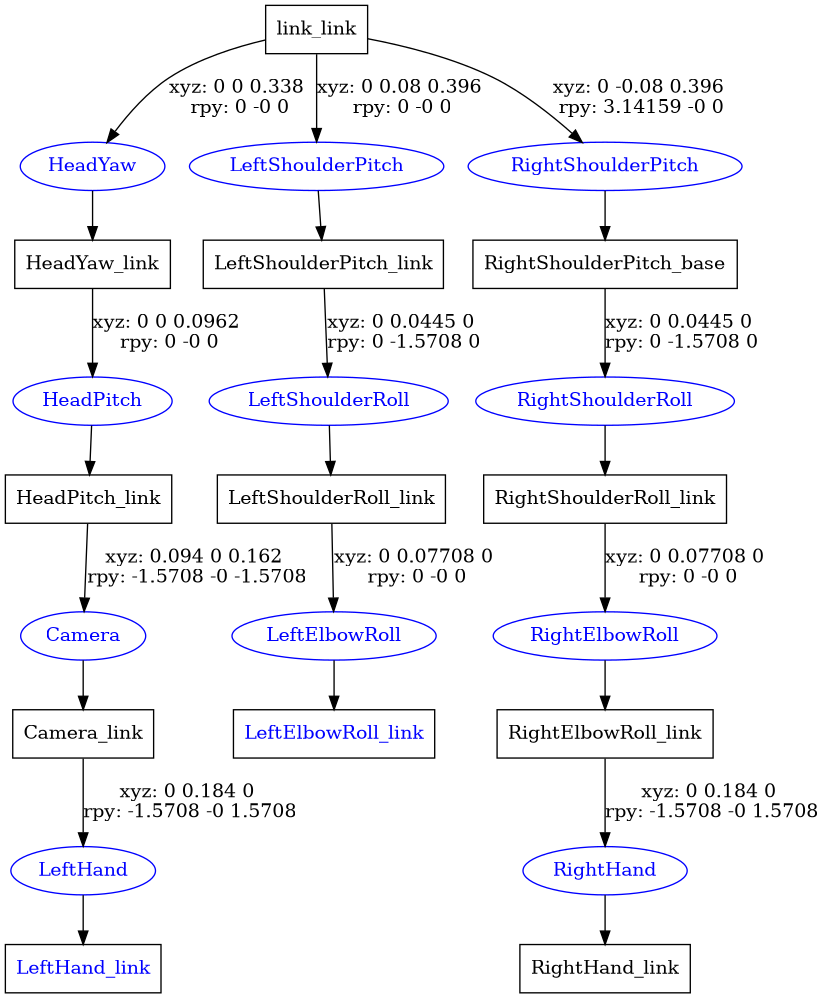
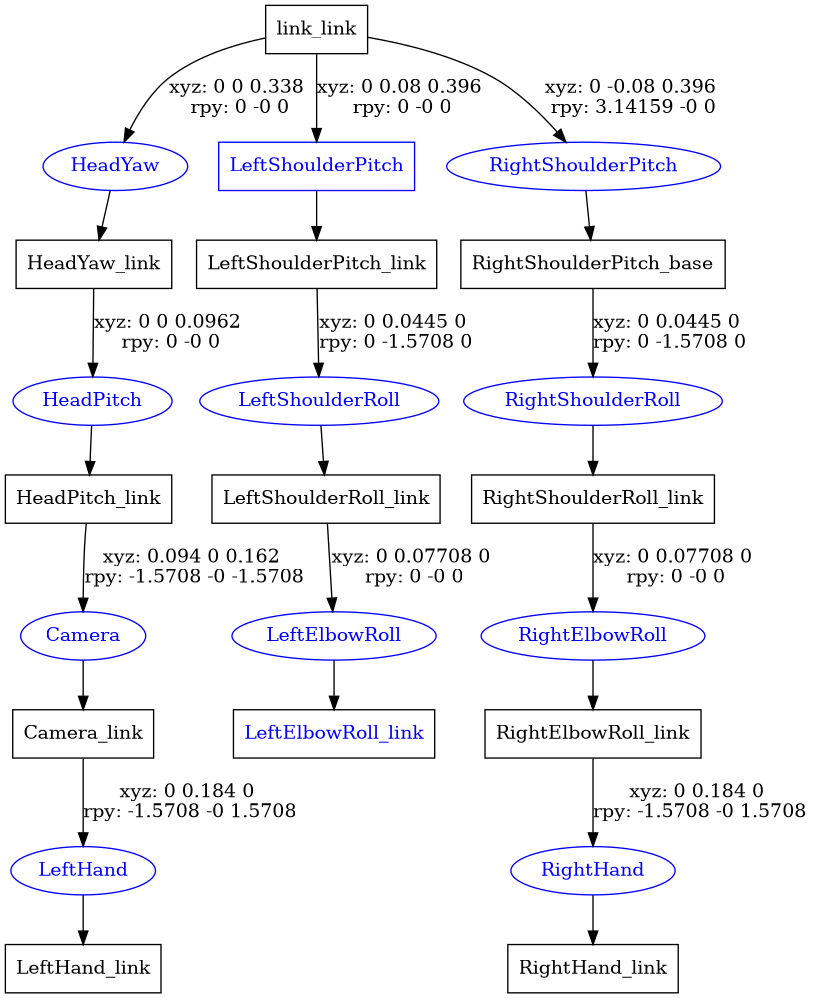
node "LeftShoulderPitch": shape ellipse -> box
node "LeftHand_link": fontcolor blue -> black
